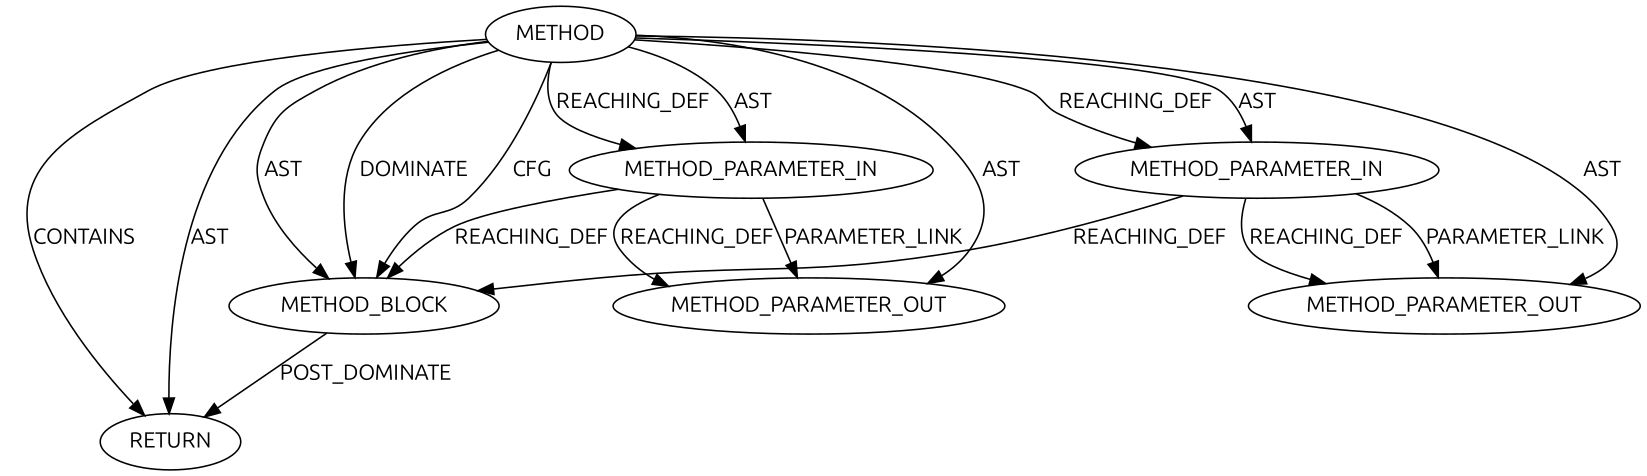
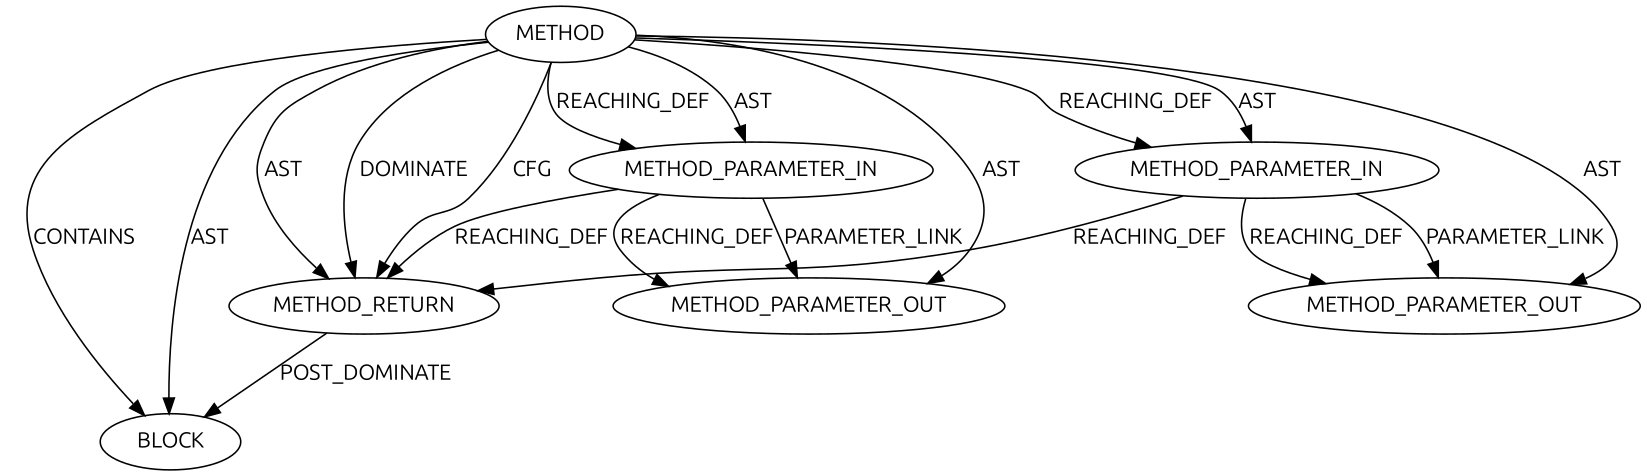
node "METHOD_BLOCK": label "METHOD_BLOCK" -> "METHOD_RETURN"
node "RETURN": label "RETURN" -> "BLOCK"
